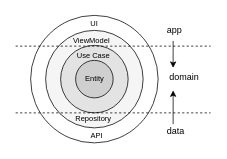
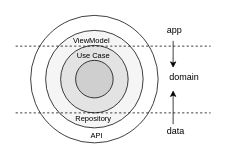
node "UI": removed
node "Entity": removed
